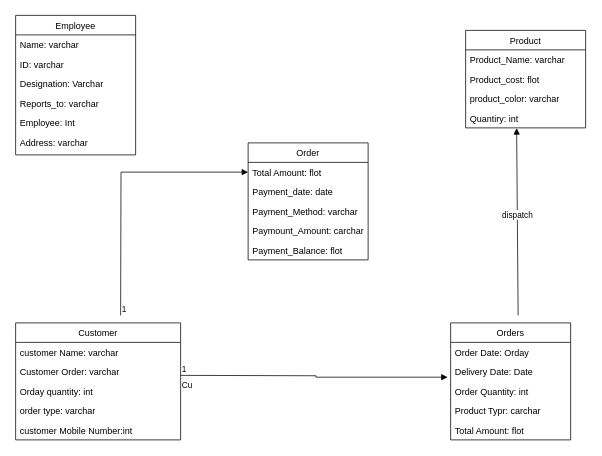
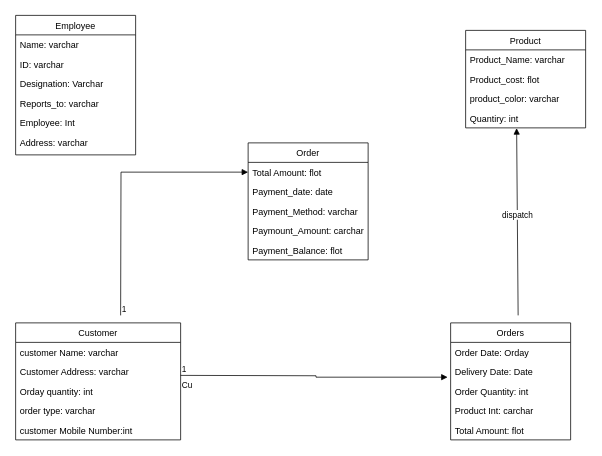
node "Customer Order: varchar": label "Customer Order: varchar" -> "Customer Address: varchar"
node "Product Typr: carchar": label "Product Typr: carchar" -> "Product Int: carchar"
